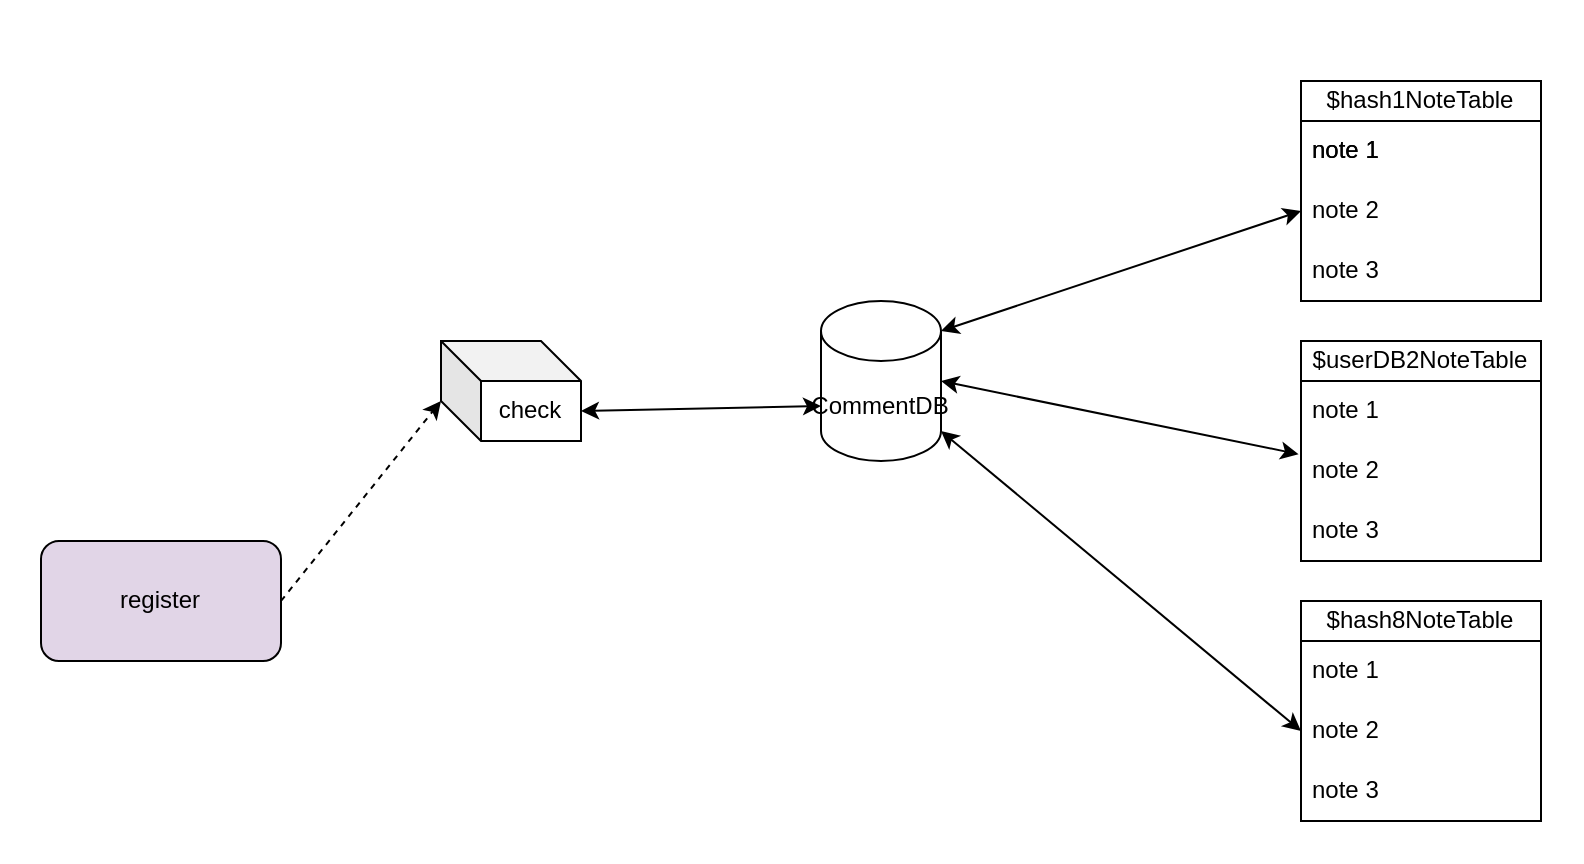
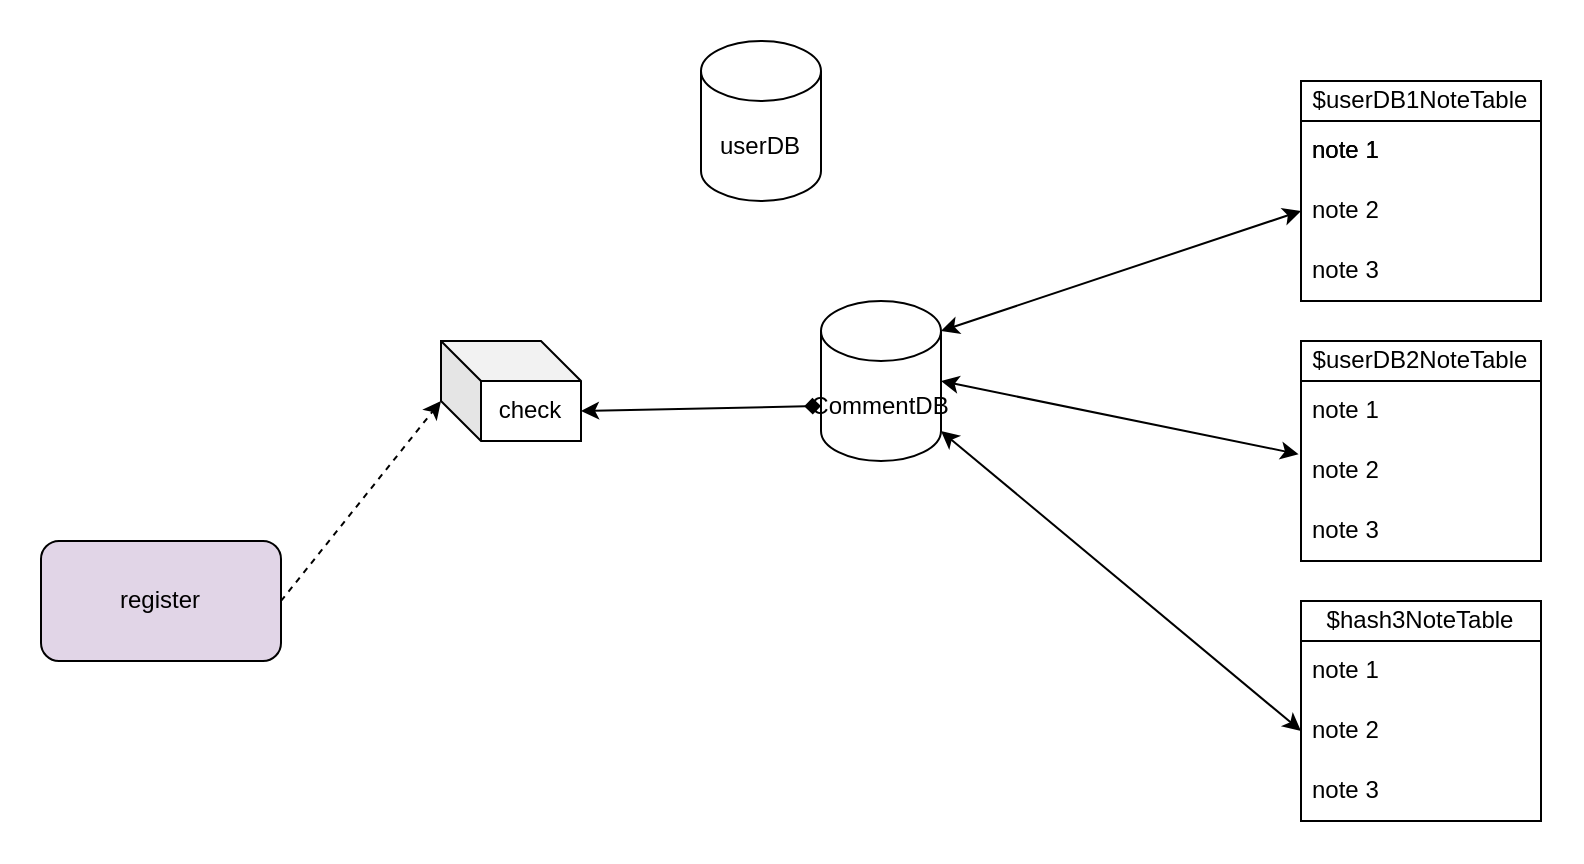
node "$hash1NoteTable": label "$hash1NoteTable" -> "$userDB1NoteTable"
node "userDB": added
edge "CommentDB" -- "check": arrowhead classic -> diamond
node "$hash8NoteTable": label "$hash8NoteTable" -> "$hash3NoteTable"
